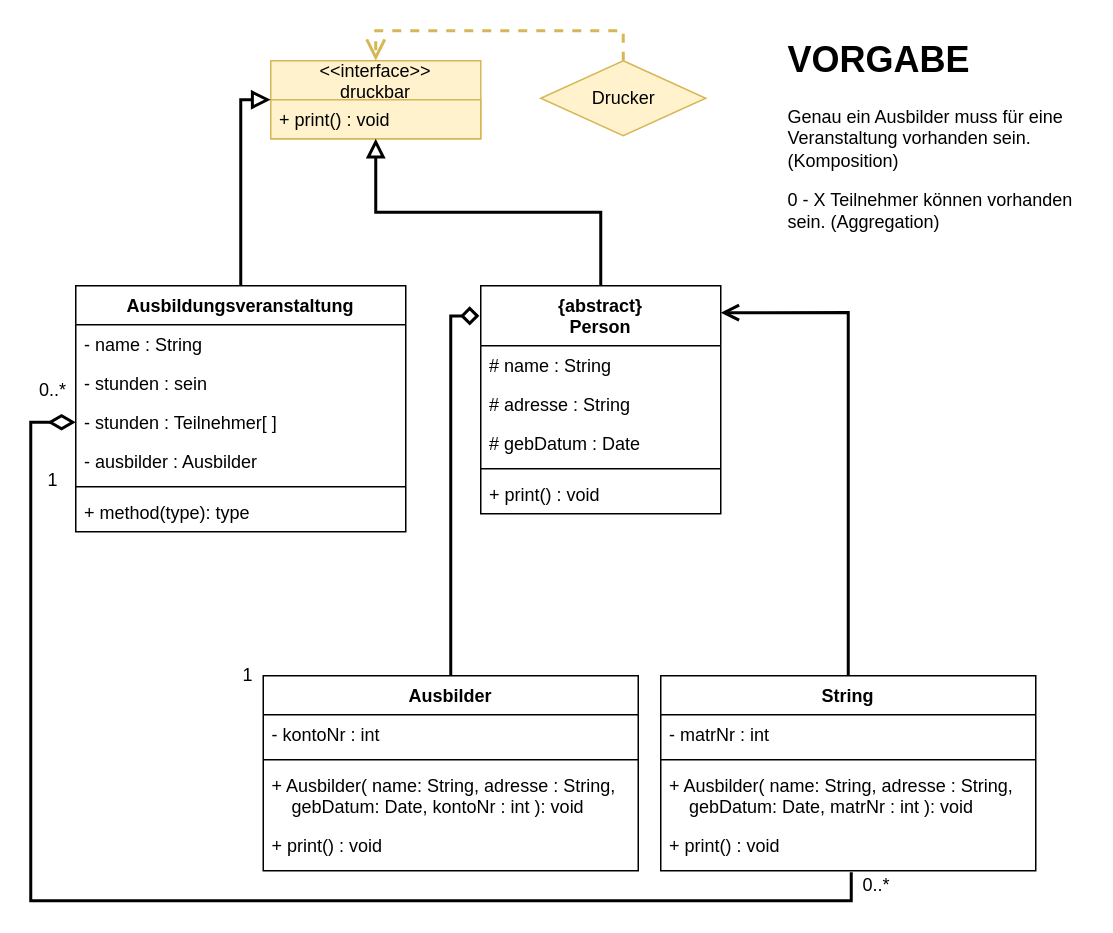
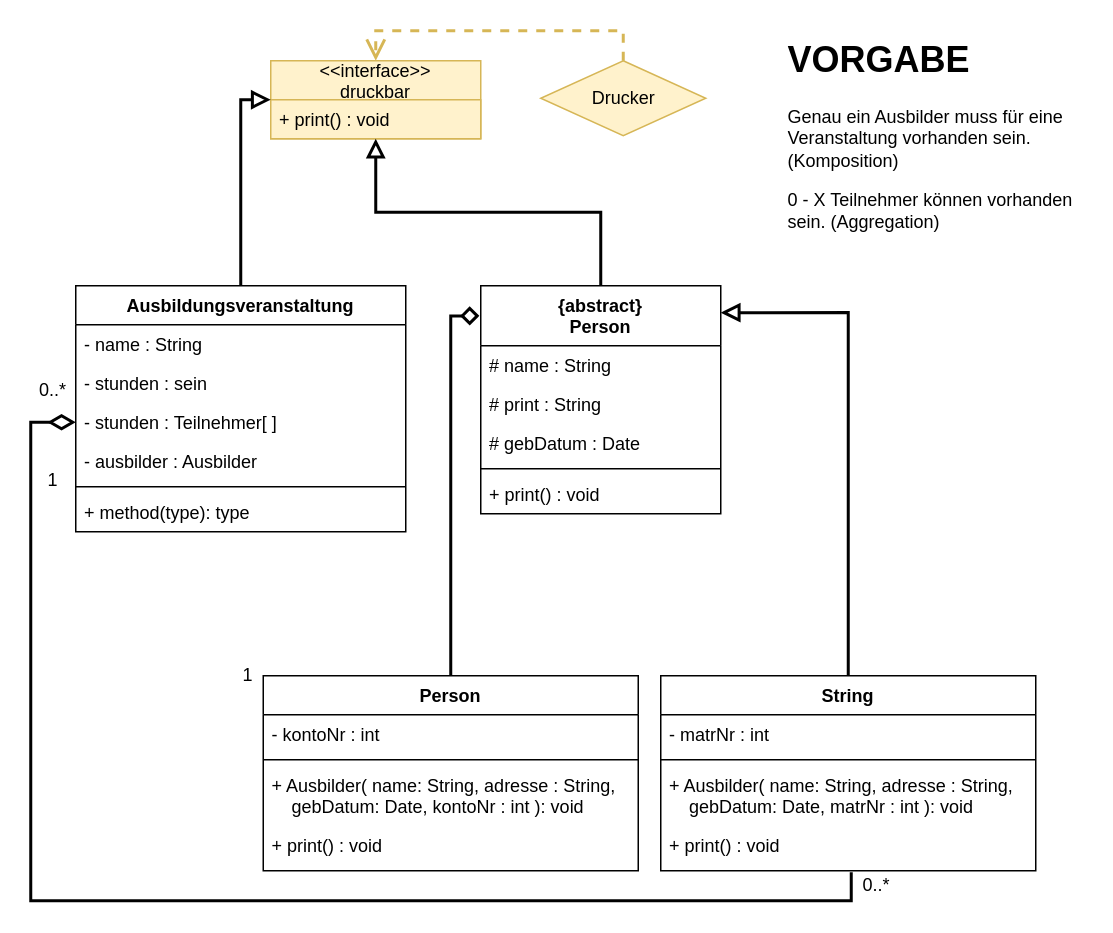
edge "String" -> "{abstract} Person": arrowhead open -> block
node "# adresse : String": label "# adresse : String" -> "# print : String"
node "Ausbilder": label "Ausbilder" -> "Person"
